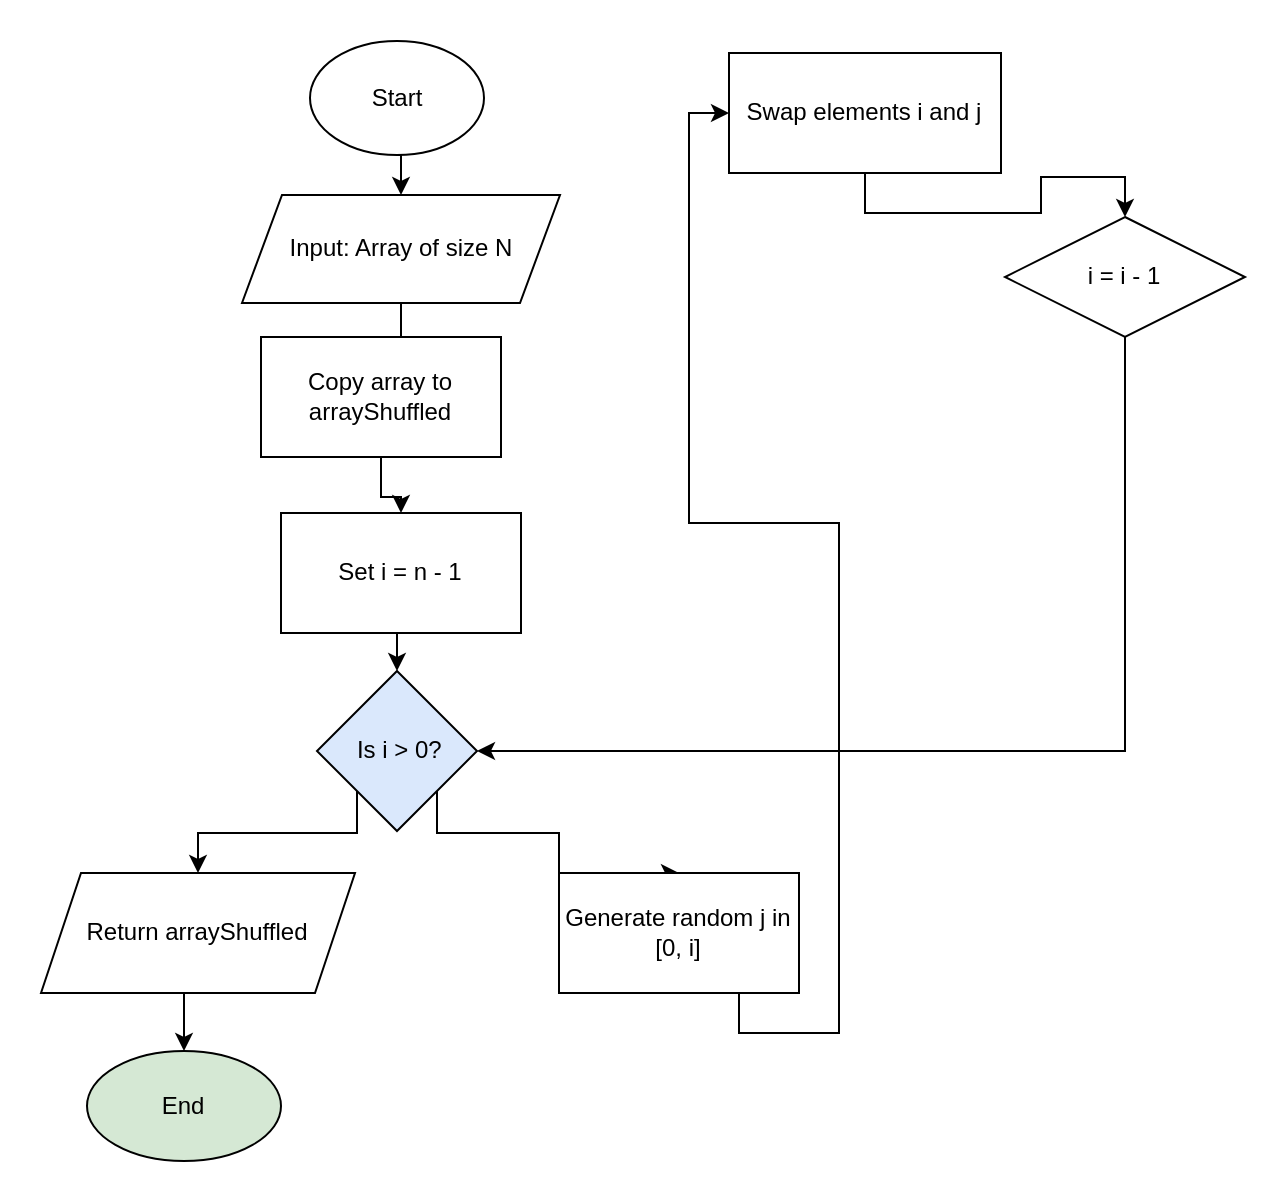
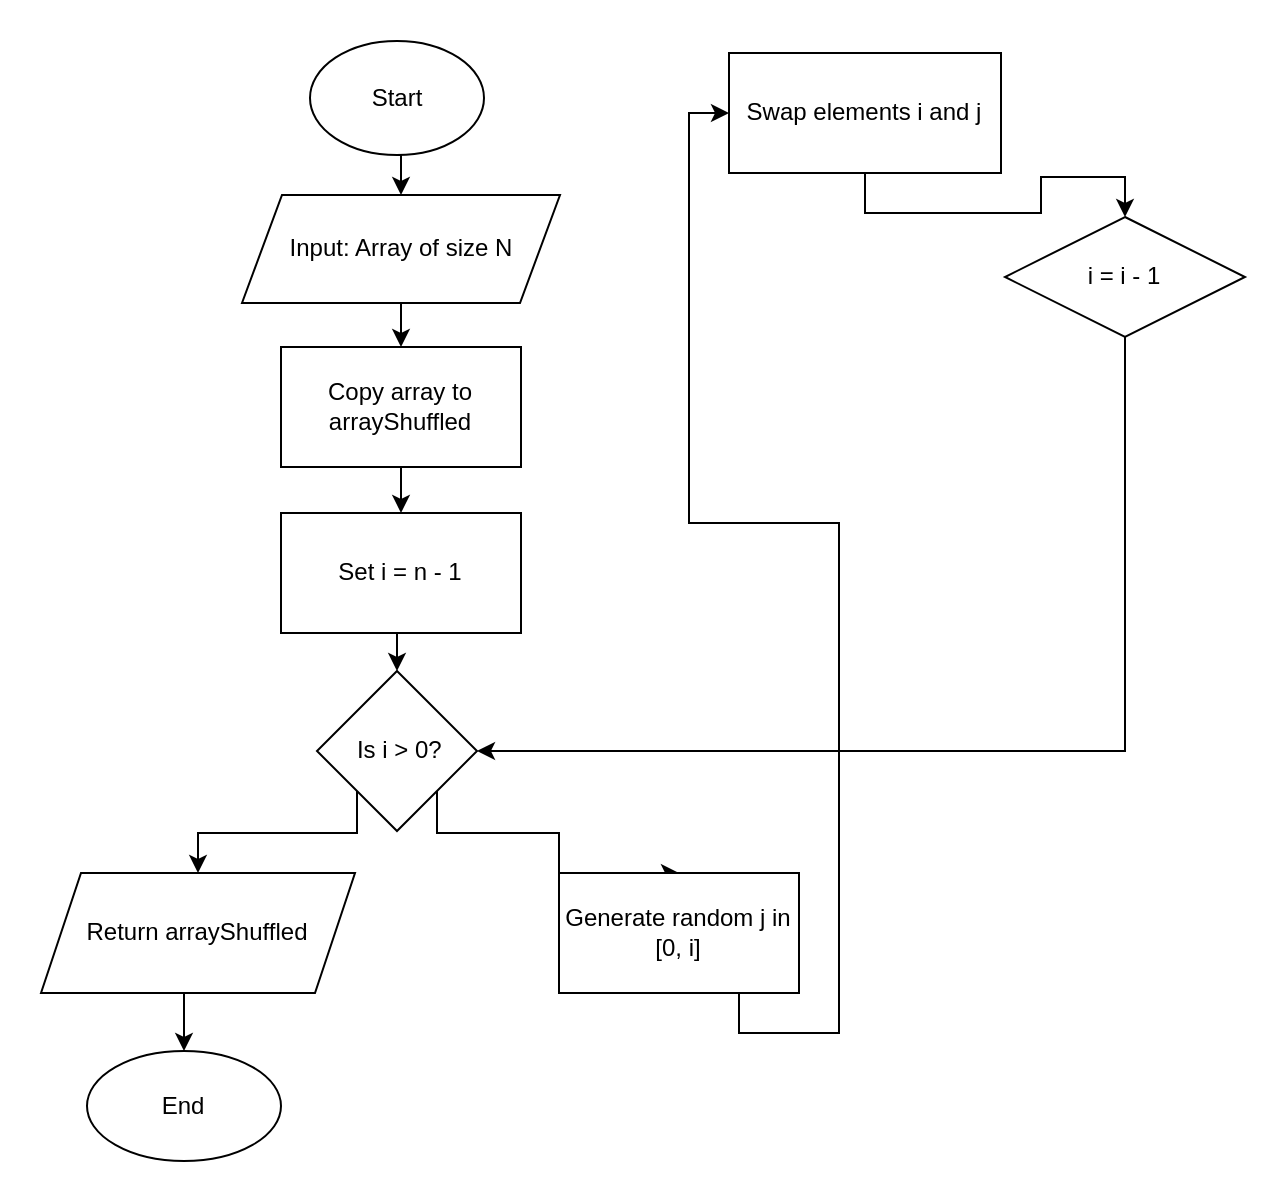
node "Copy array to arrayShuffled": moved (381, 397) -> (401, 407)
node "Is i > 0?": fillcolor #dae8fc -> #ffffff
node "End": fillcolor #d5e8d4 -> #ffffff
